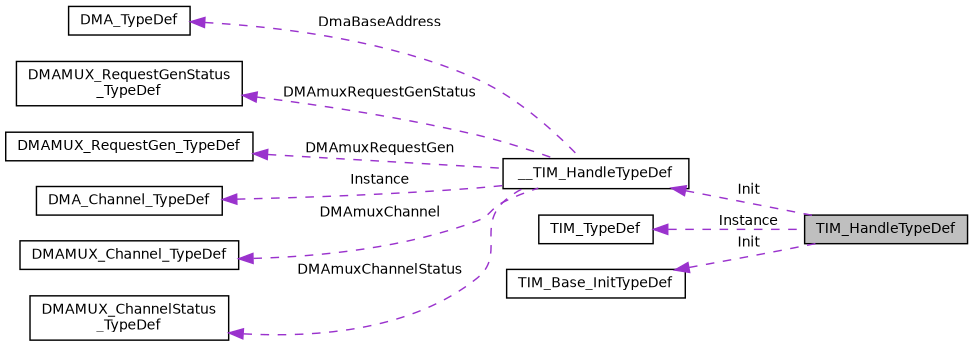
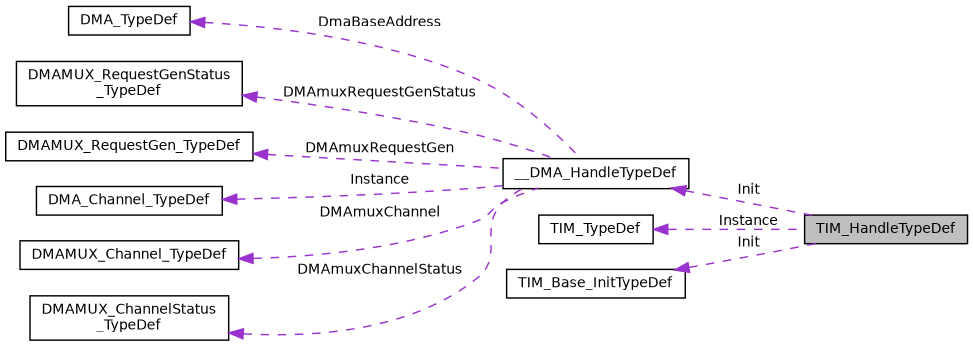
node "__TIM_HandleTypeDef": label "__TIM_HandleTypeDef" -> "__DMA_HandleTypeDef"
